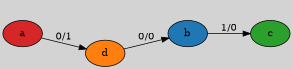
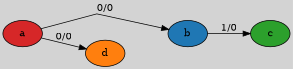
edge "a" -> "d": label "0/1" -> "0/0"
edge "d" -> "b": now "a" -> "b"
